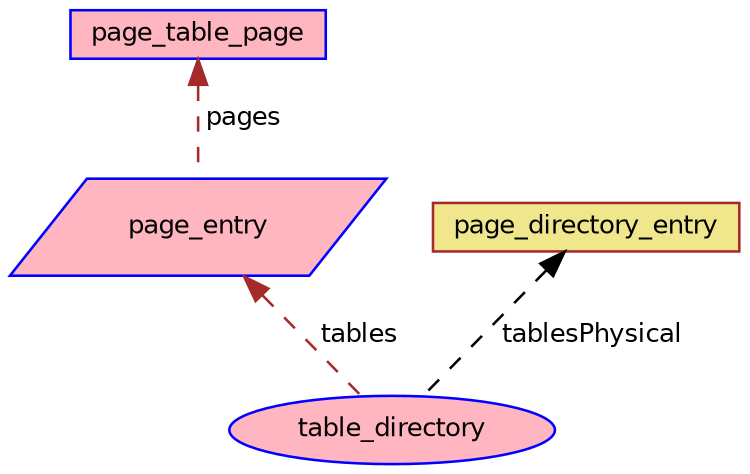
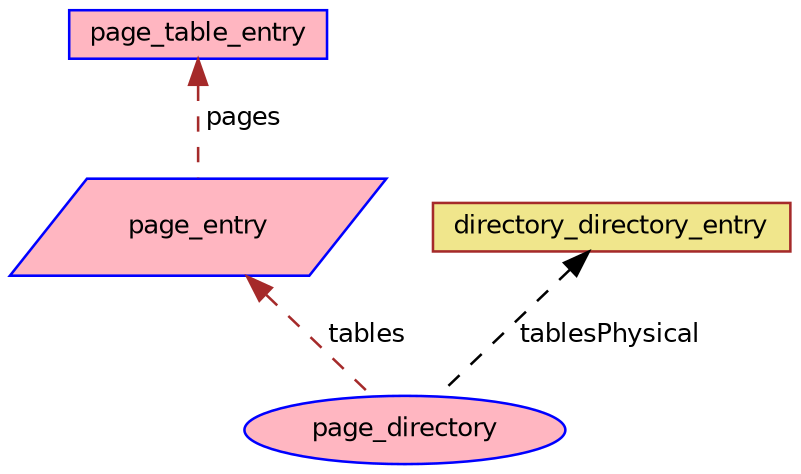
node "page_table_page": label "page_table_page" -> "page_table_entry"
node "page_directory_entry": label "page_directory_entry" -> "directory_directory_entry"
node "table_directory": label "table_directory" -> "page_directory"
